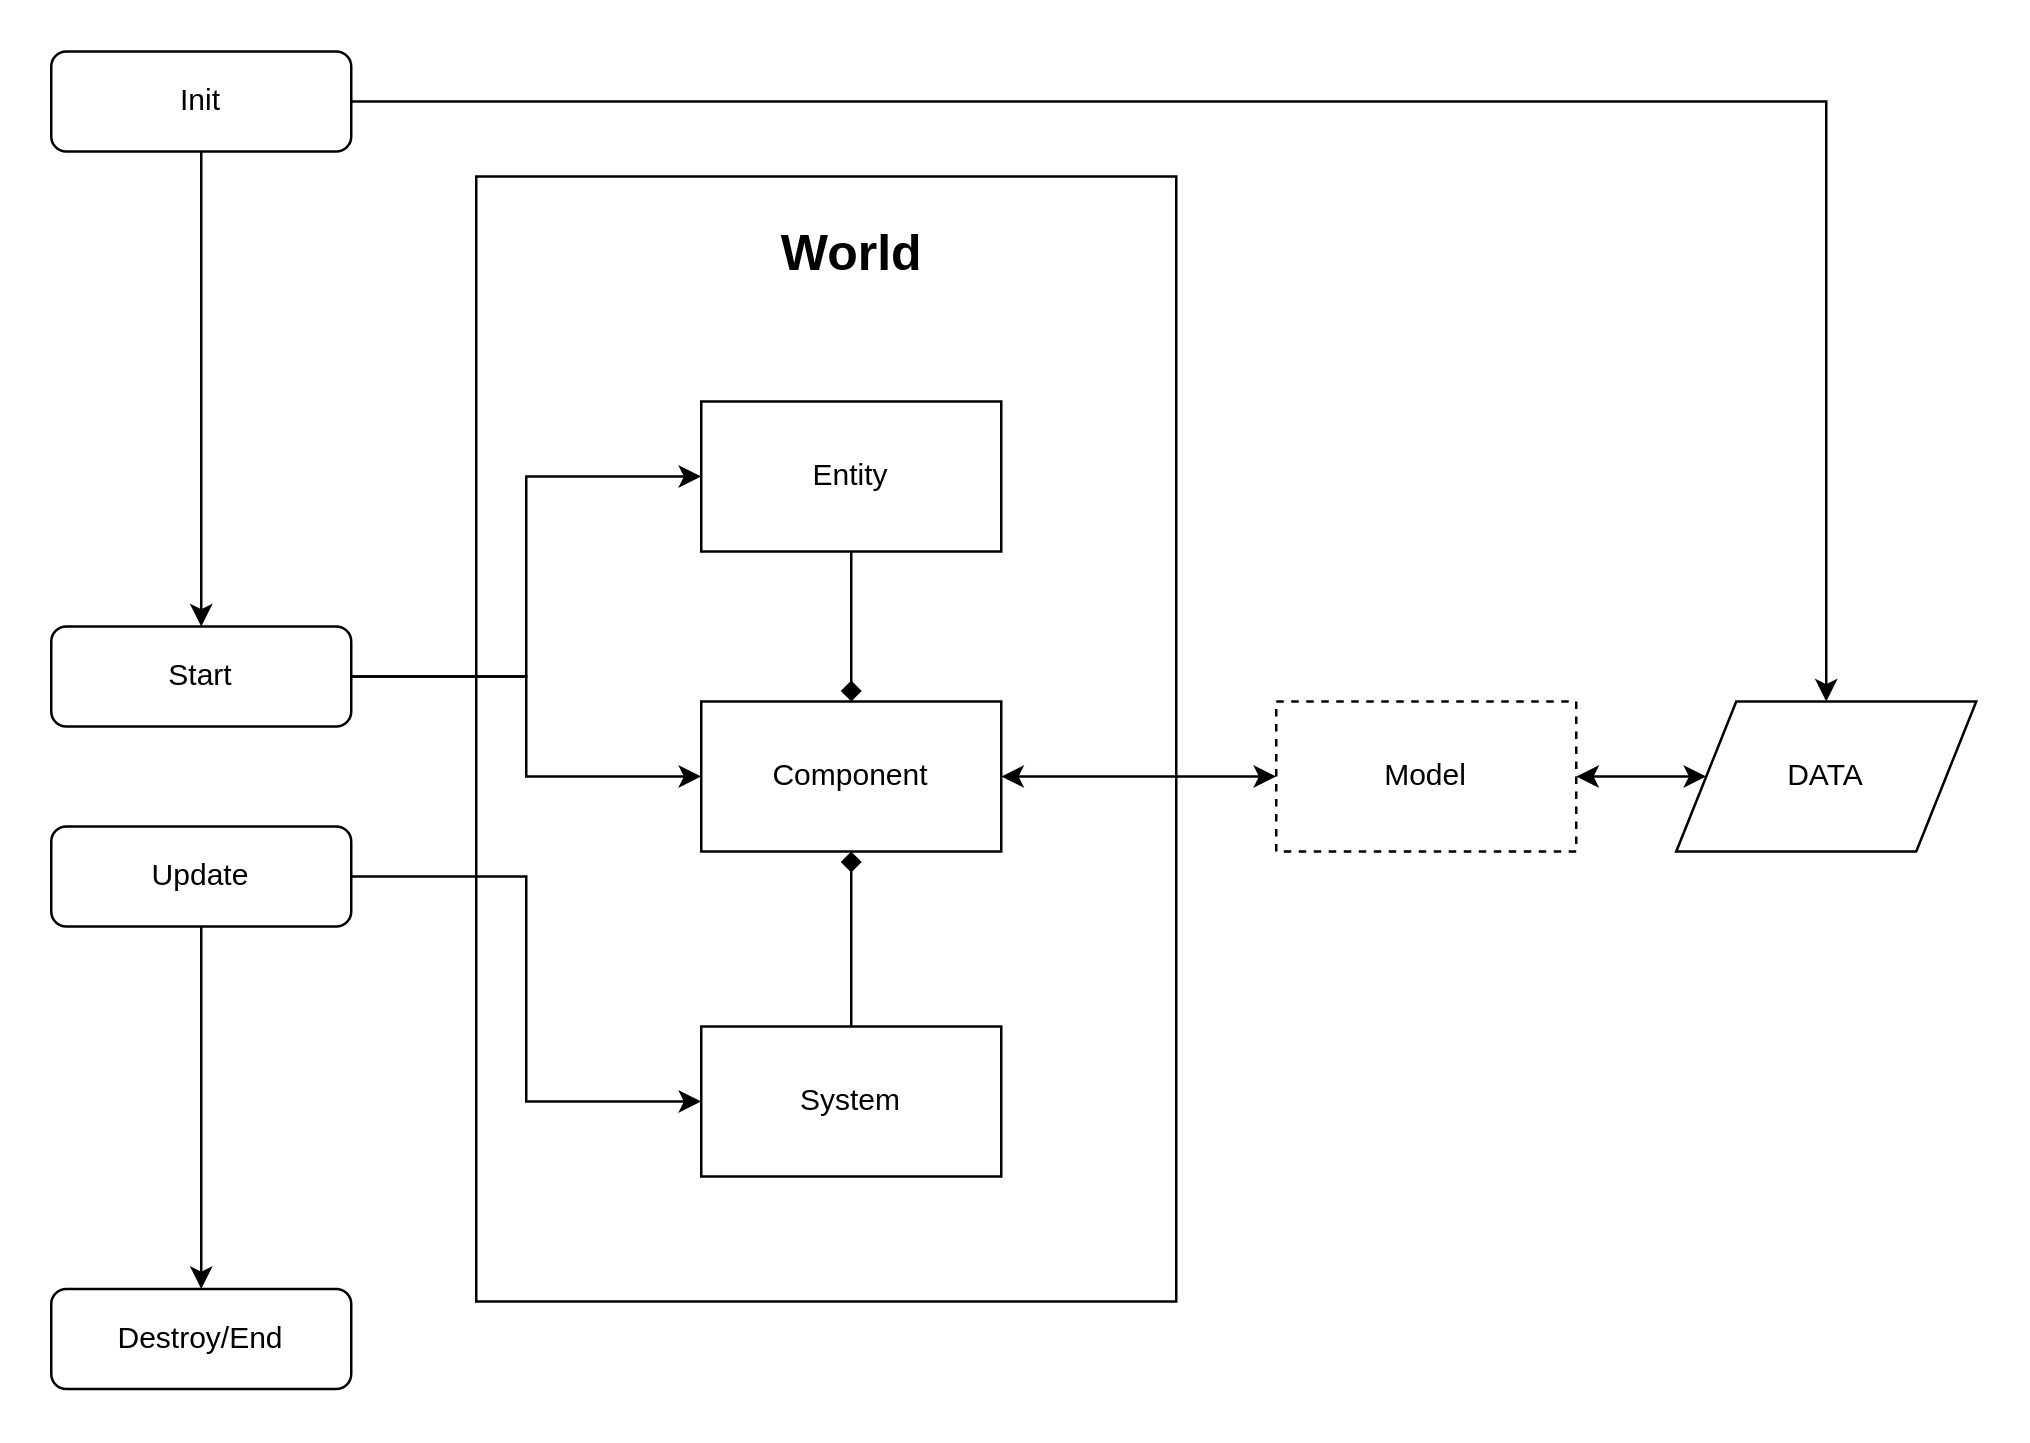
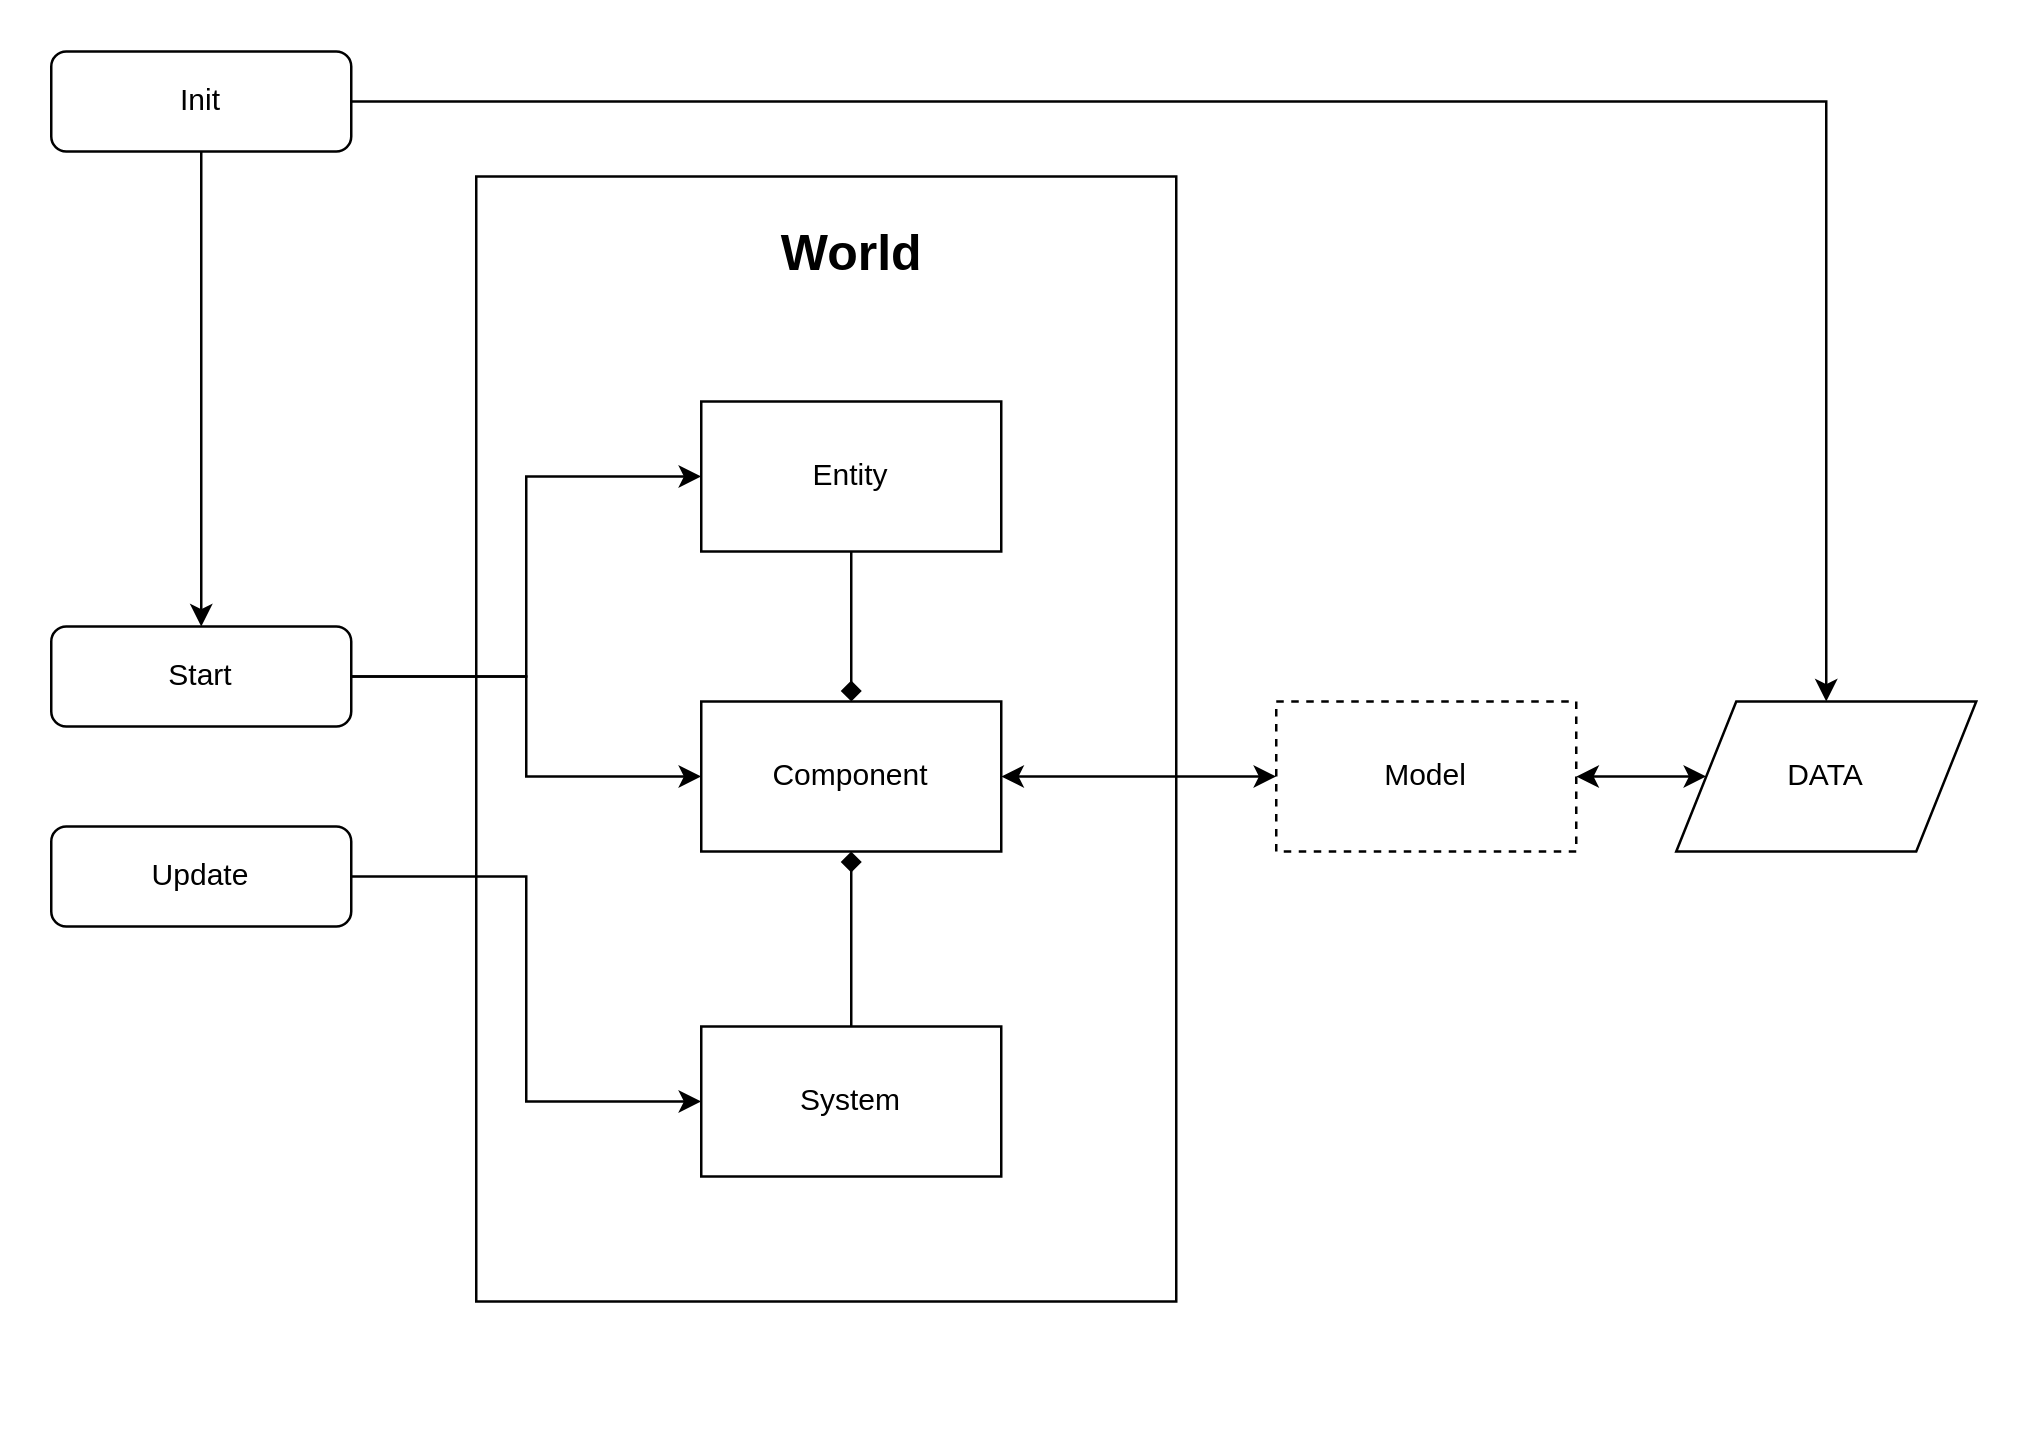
edge "Update" -> "Destroy/End": removed
node "Destroy/End": removed
